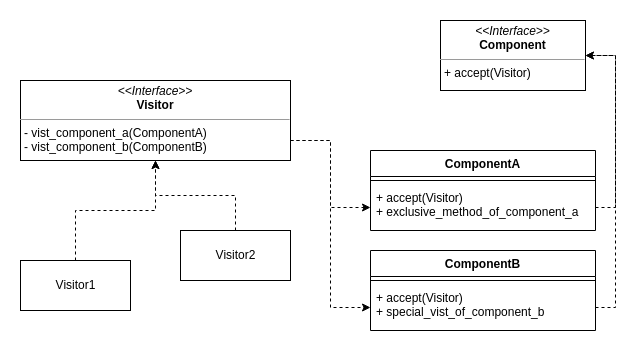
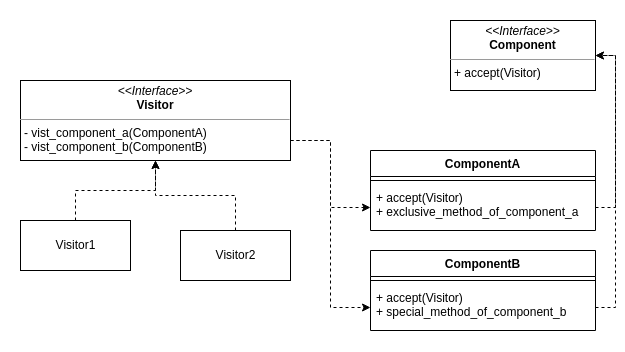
node "<<Interface>> Component + accept(Visitor)": moved (513, 56) -> (523, 56)
node "Visitor1": moved (76, 286) -> (76, 246)
node "+ accept(Visitor) + special_vist_of_component_b": label "+ accept(Visitor) + special_vist_of_component_b" -> "+ accept(Visitor) + special_method_of_component_b"
